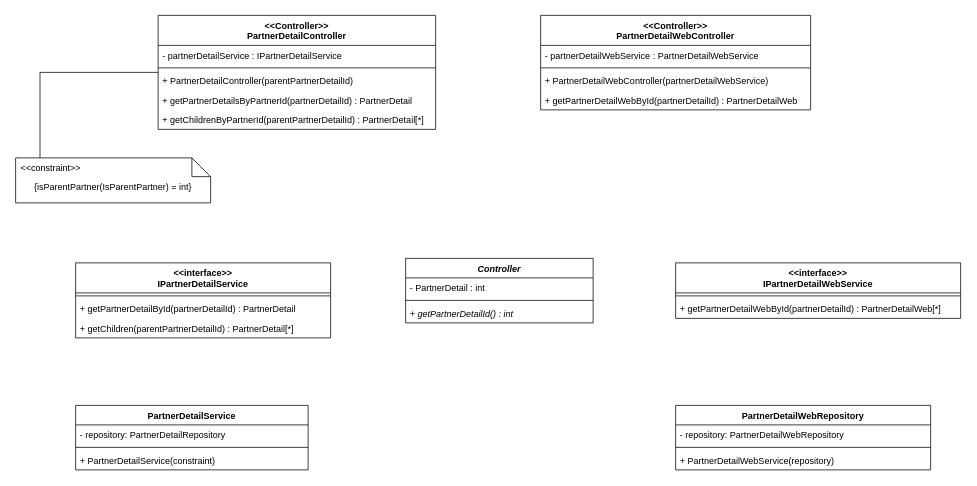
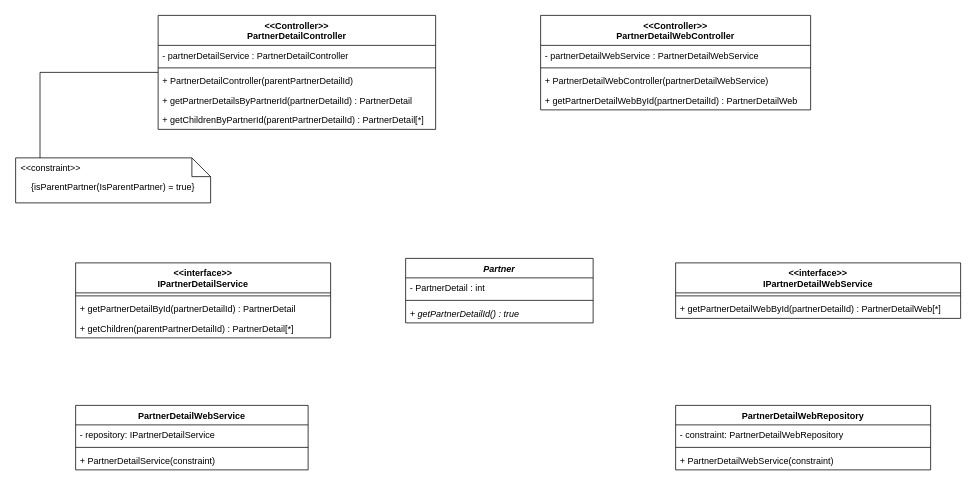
node "- partnerDetailService : IPartnerDetailService": label "- partnerDetailService : IPartnerDetailService" -> "- partnerDetailService : PartnerDetailController"
node "{isParentPartner(IsParentPartner) = int}": label "{isParentPartner(IsParentPartner) = int}" -> "{isParentPartner(IsParentPartner) = true}"
node "Controller": label "Controller" -> "Partner"
node "+ getPartnerDetailId() : int": label "+ getPartnerDetailId() : int" -> "+ getPartnerDetailId() : true"
node "PartnerDetailService": label "PartnerDetailService" -> "PartnerDetailWebService"
node "- repository: PartnerDetailRepository": label "- repository: PartnerDetailRepository" -> "- repository: IPartnerDetailService"
node "- repository: PartnerDetailWebRepository": label "- repository: PartnerDetailWebRepository" -> "- constraint: PartnerDetailWebRepository"
node "+ PartnerDetailWebService(repository)": label "+ PartnerDetailWebService(repository)" -> "+ PartnerDetailWebService(constraint)"
